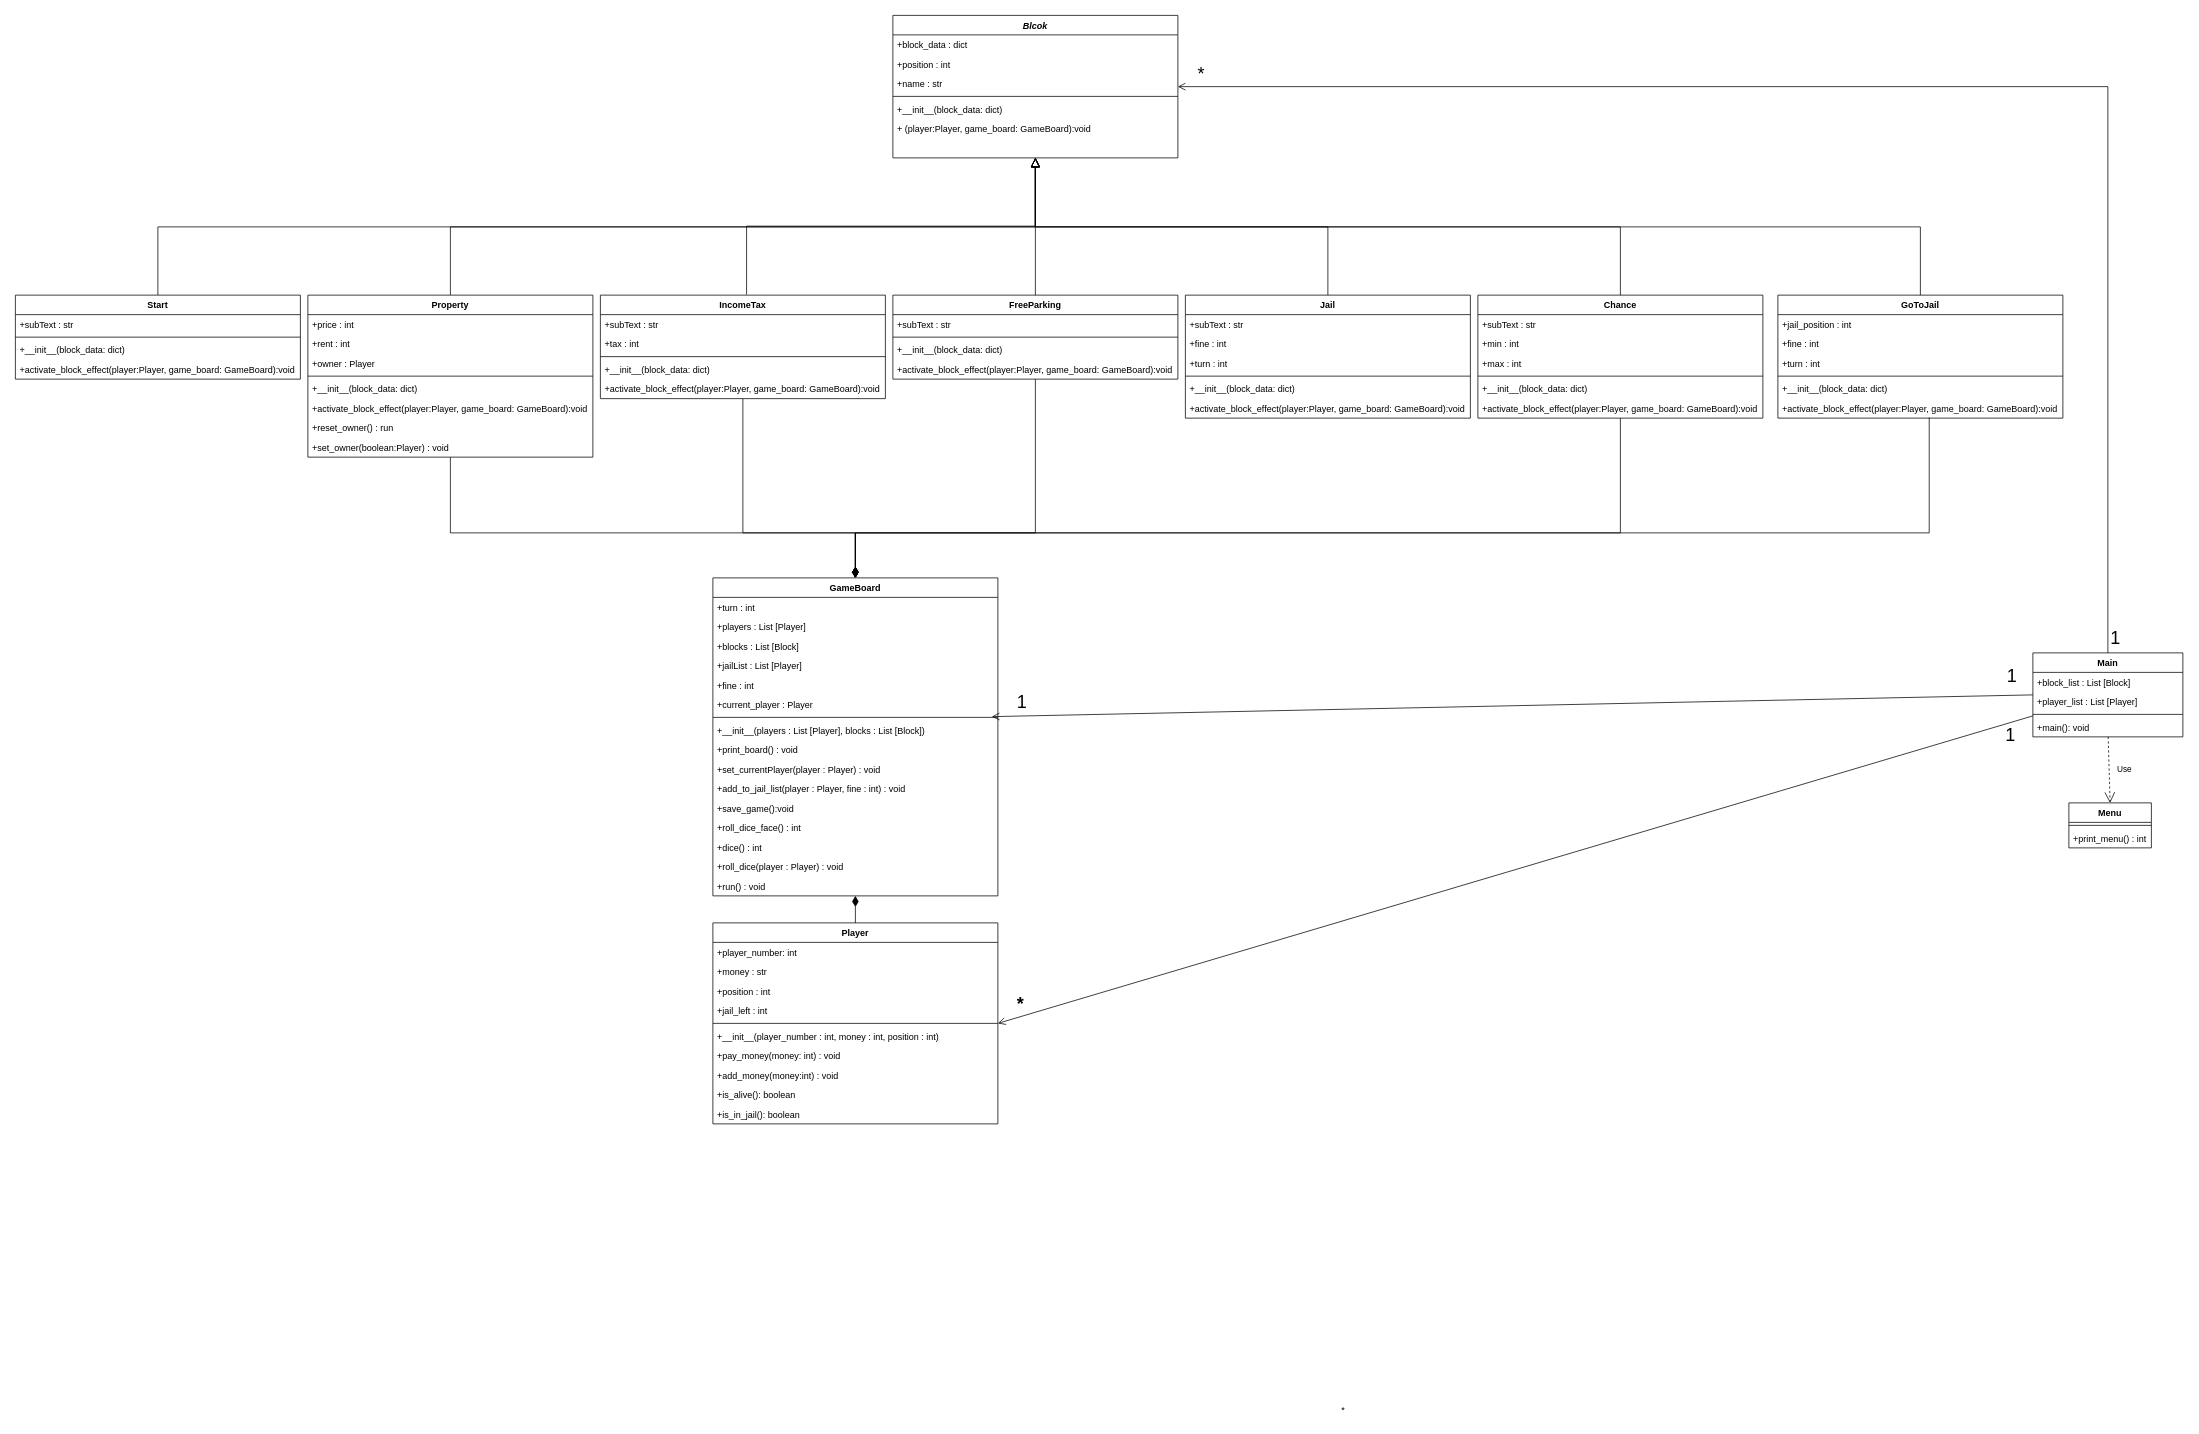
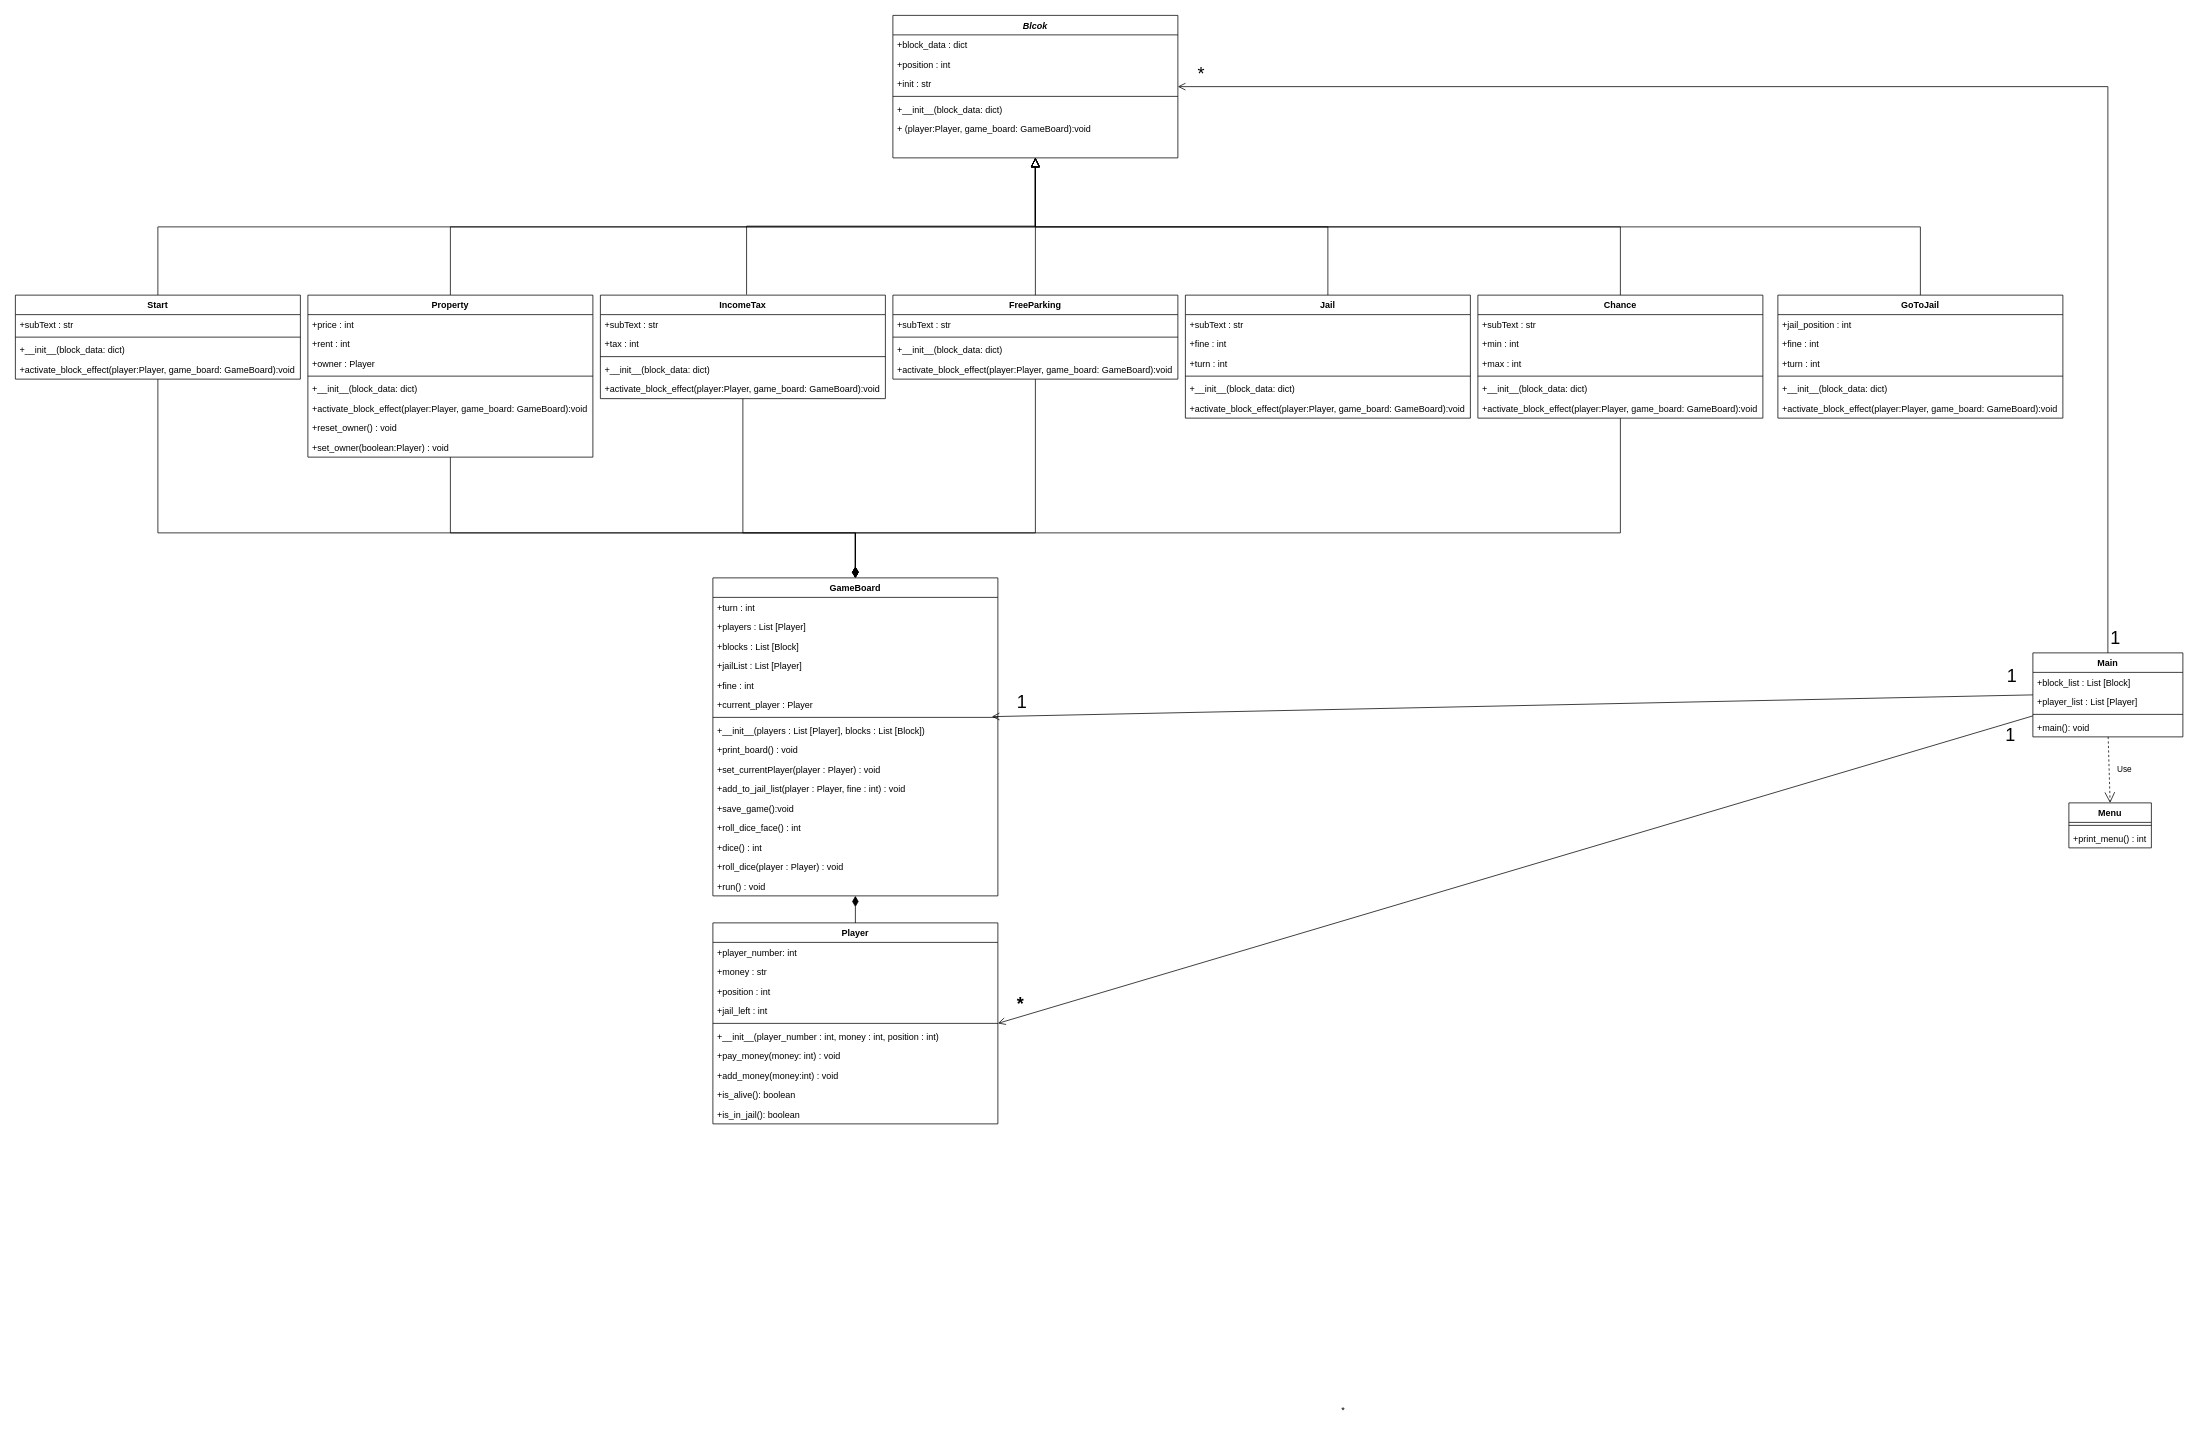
node "+name : str": label "+name : str" -> "+init : str"
node "+reset_owner() : run": label "+reset_owner() : run" -> "+reset_owner() : void"
edge "Start" -> "GameBoard": added
edge "GoToJail" -> "GameBoard": removed
